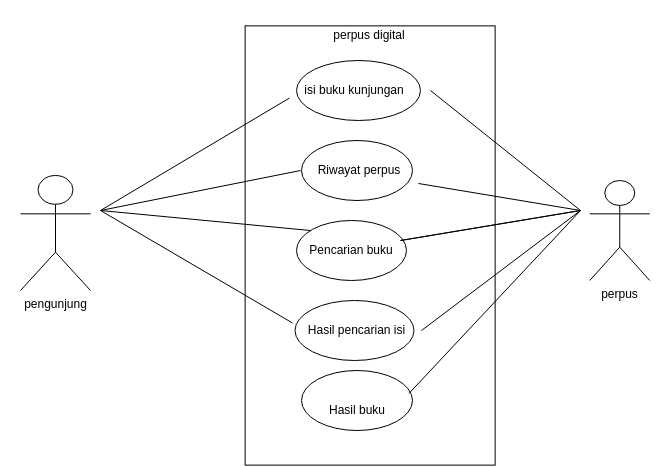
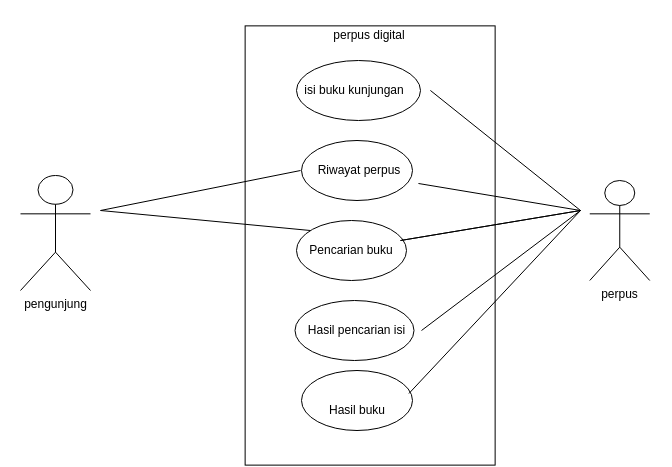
edge "isi buku kunjungan" -- "Hasil pencarian isi": removed
